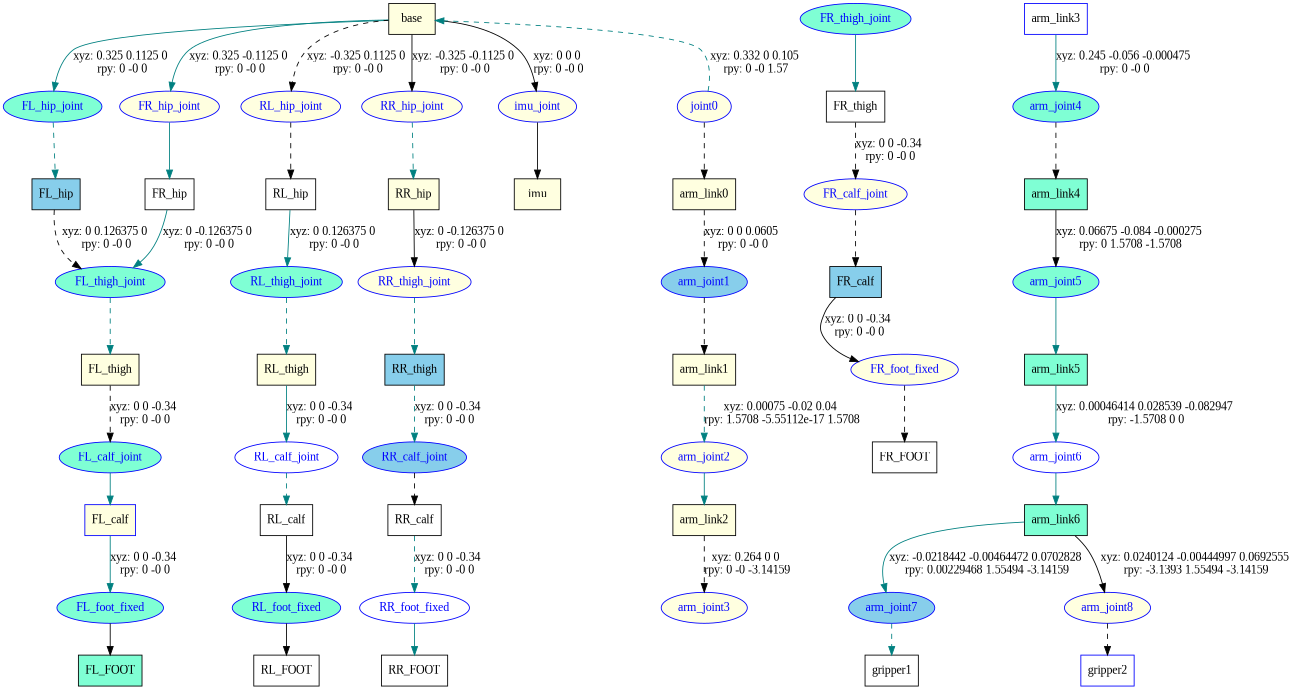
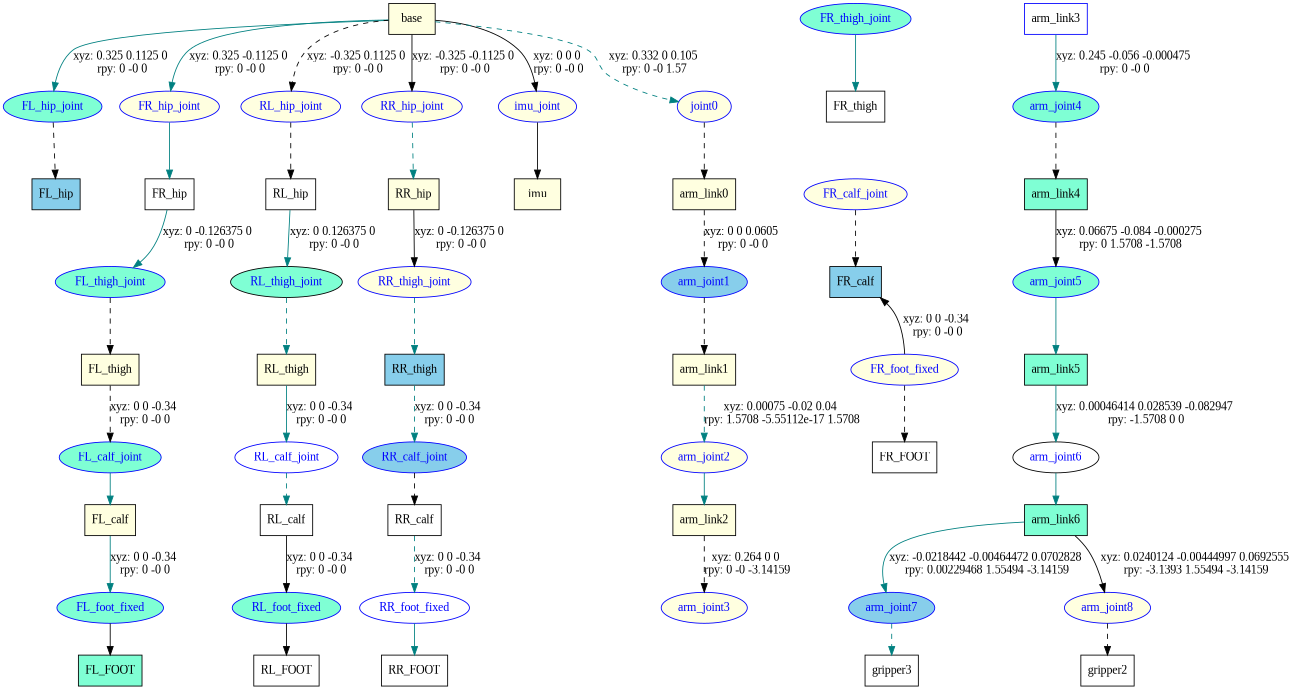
edge "joint0" -> "base": reversed
edge "FL_hip_joint" -> "FL_hip": color teal -> black
edge "FR_thigh" -> "FR_calf_joint": removed, label "xyz: 0 0 -0.34 rpy: 0 -0 0"
edge "FL_hip" -> "FL_thigh_joint": removed, label "xyz: 0 0.126375 0 rpy: 0 -0 0"
node "RL_thigh_joint": color blue -> black
edge "FL_thigh_joint" -> "FL_thigh": color teal -> black
edge "FR_calf" -> "FR_foot_fixed": reversed
node "arm_joint6": color blue -> black
node "FL_calf": color blue -> black
node "gripper1": label "gripper1" -> "gripper3"
node "gripper2": color blue -> black
